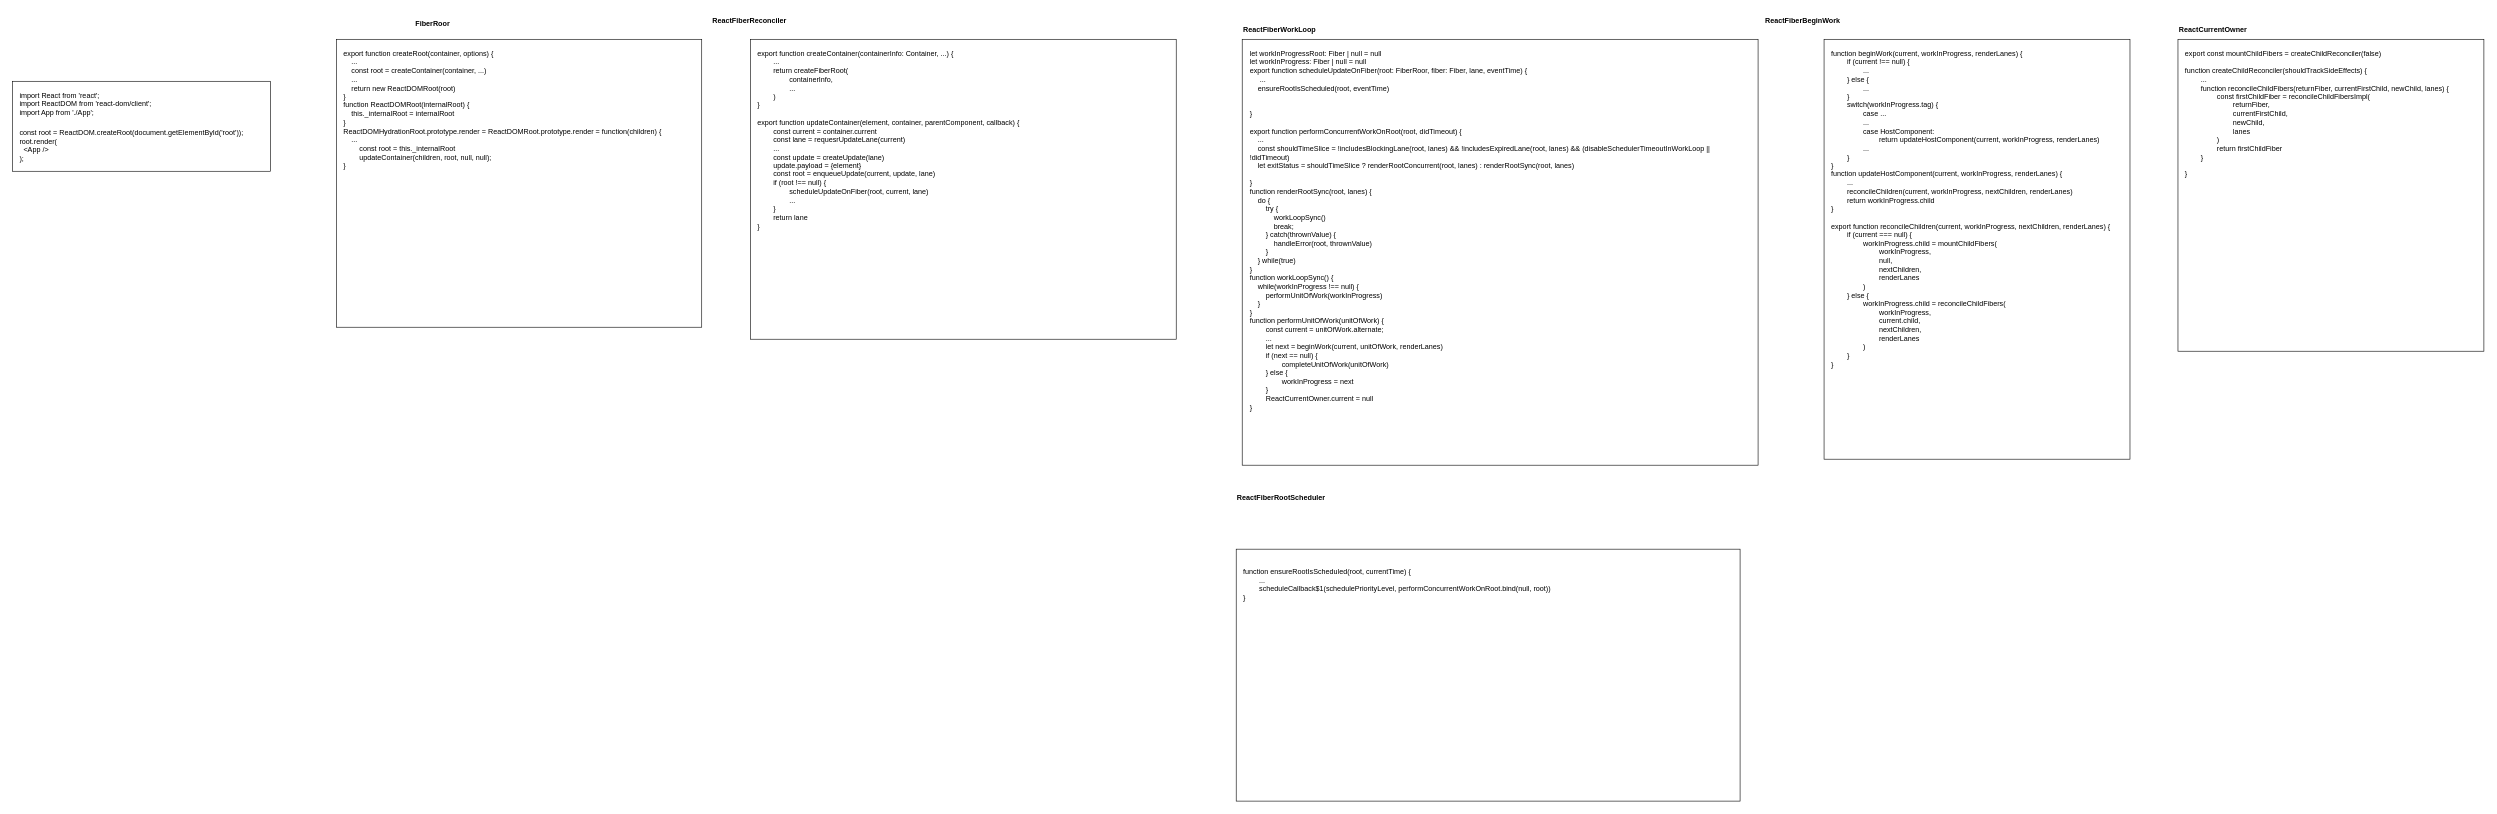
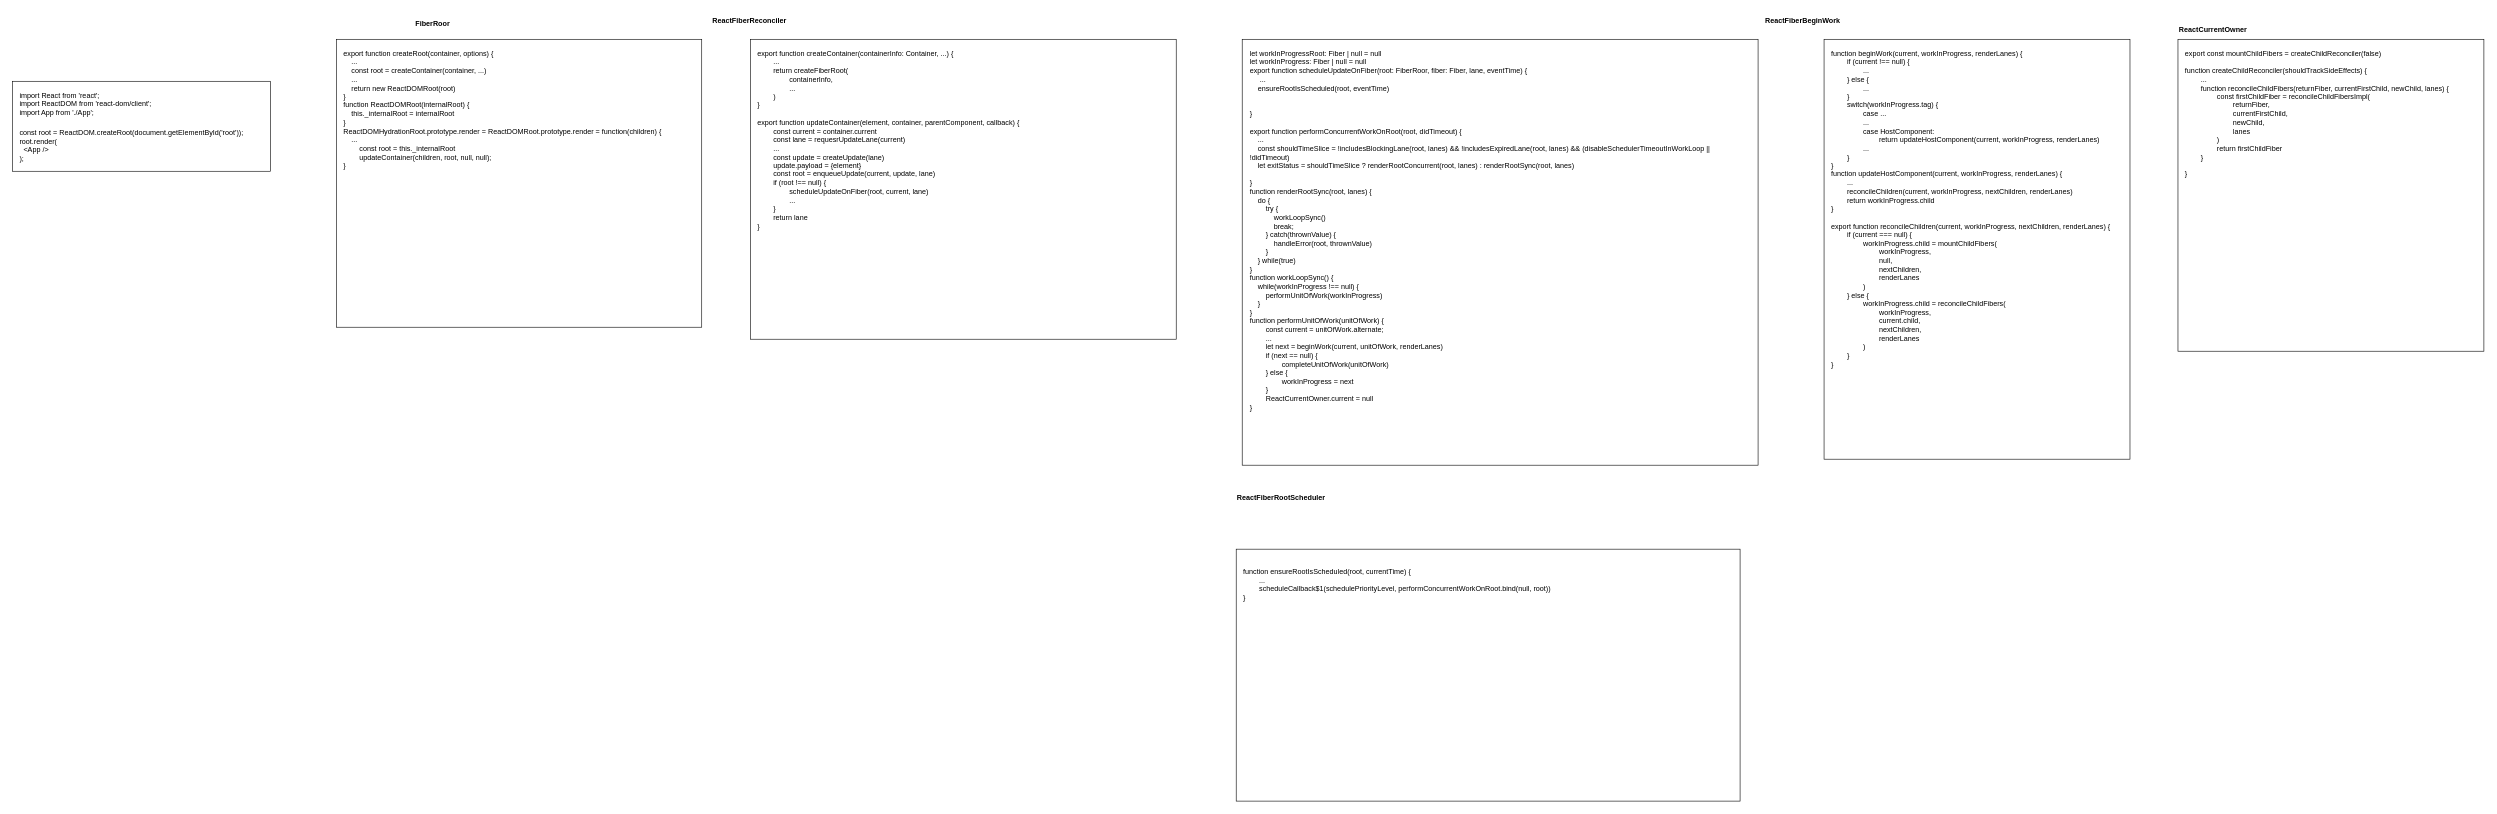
node "ReactFiberWorkLoop": removed
